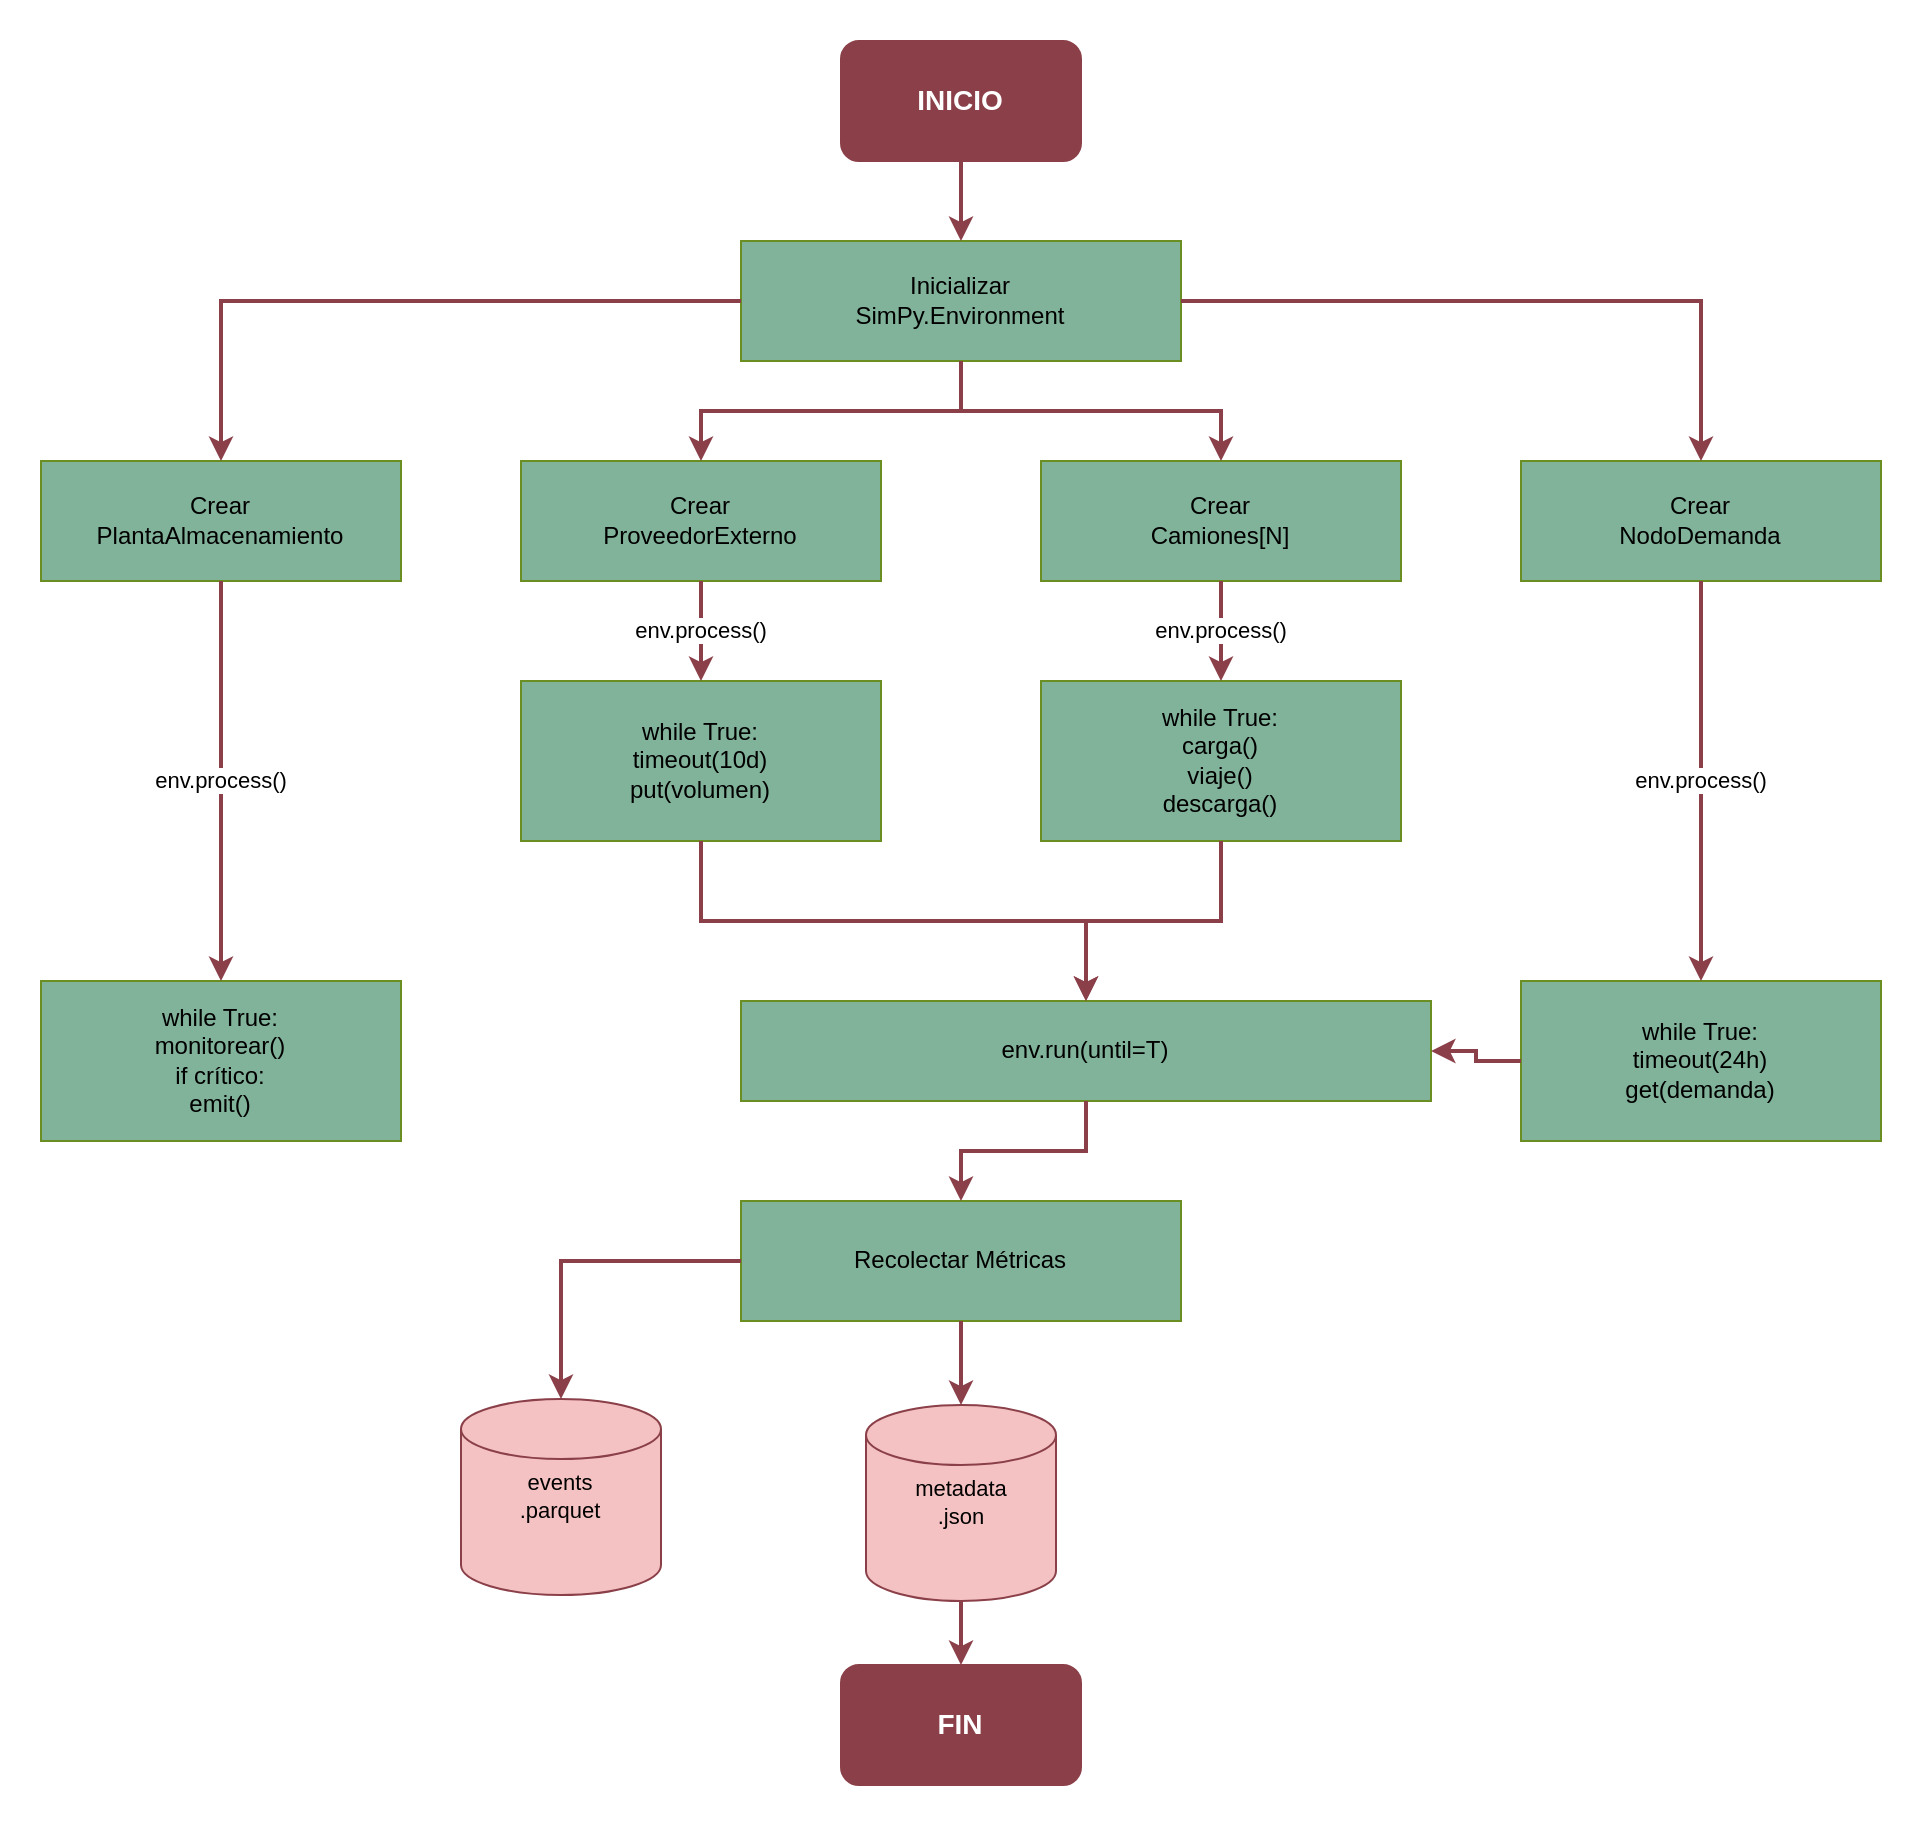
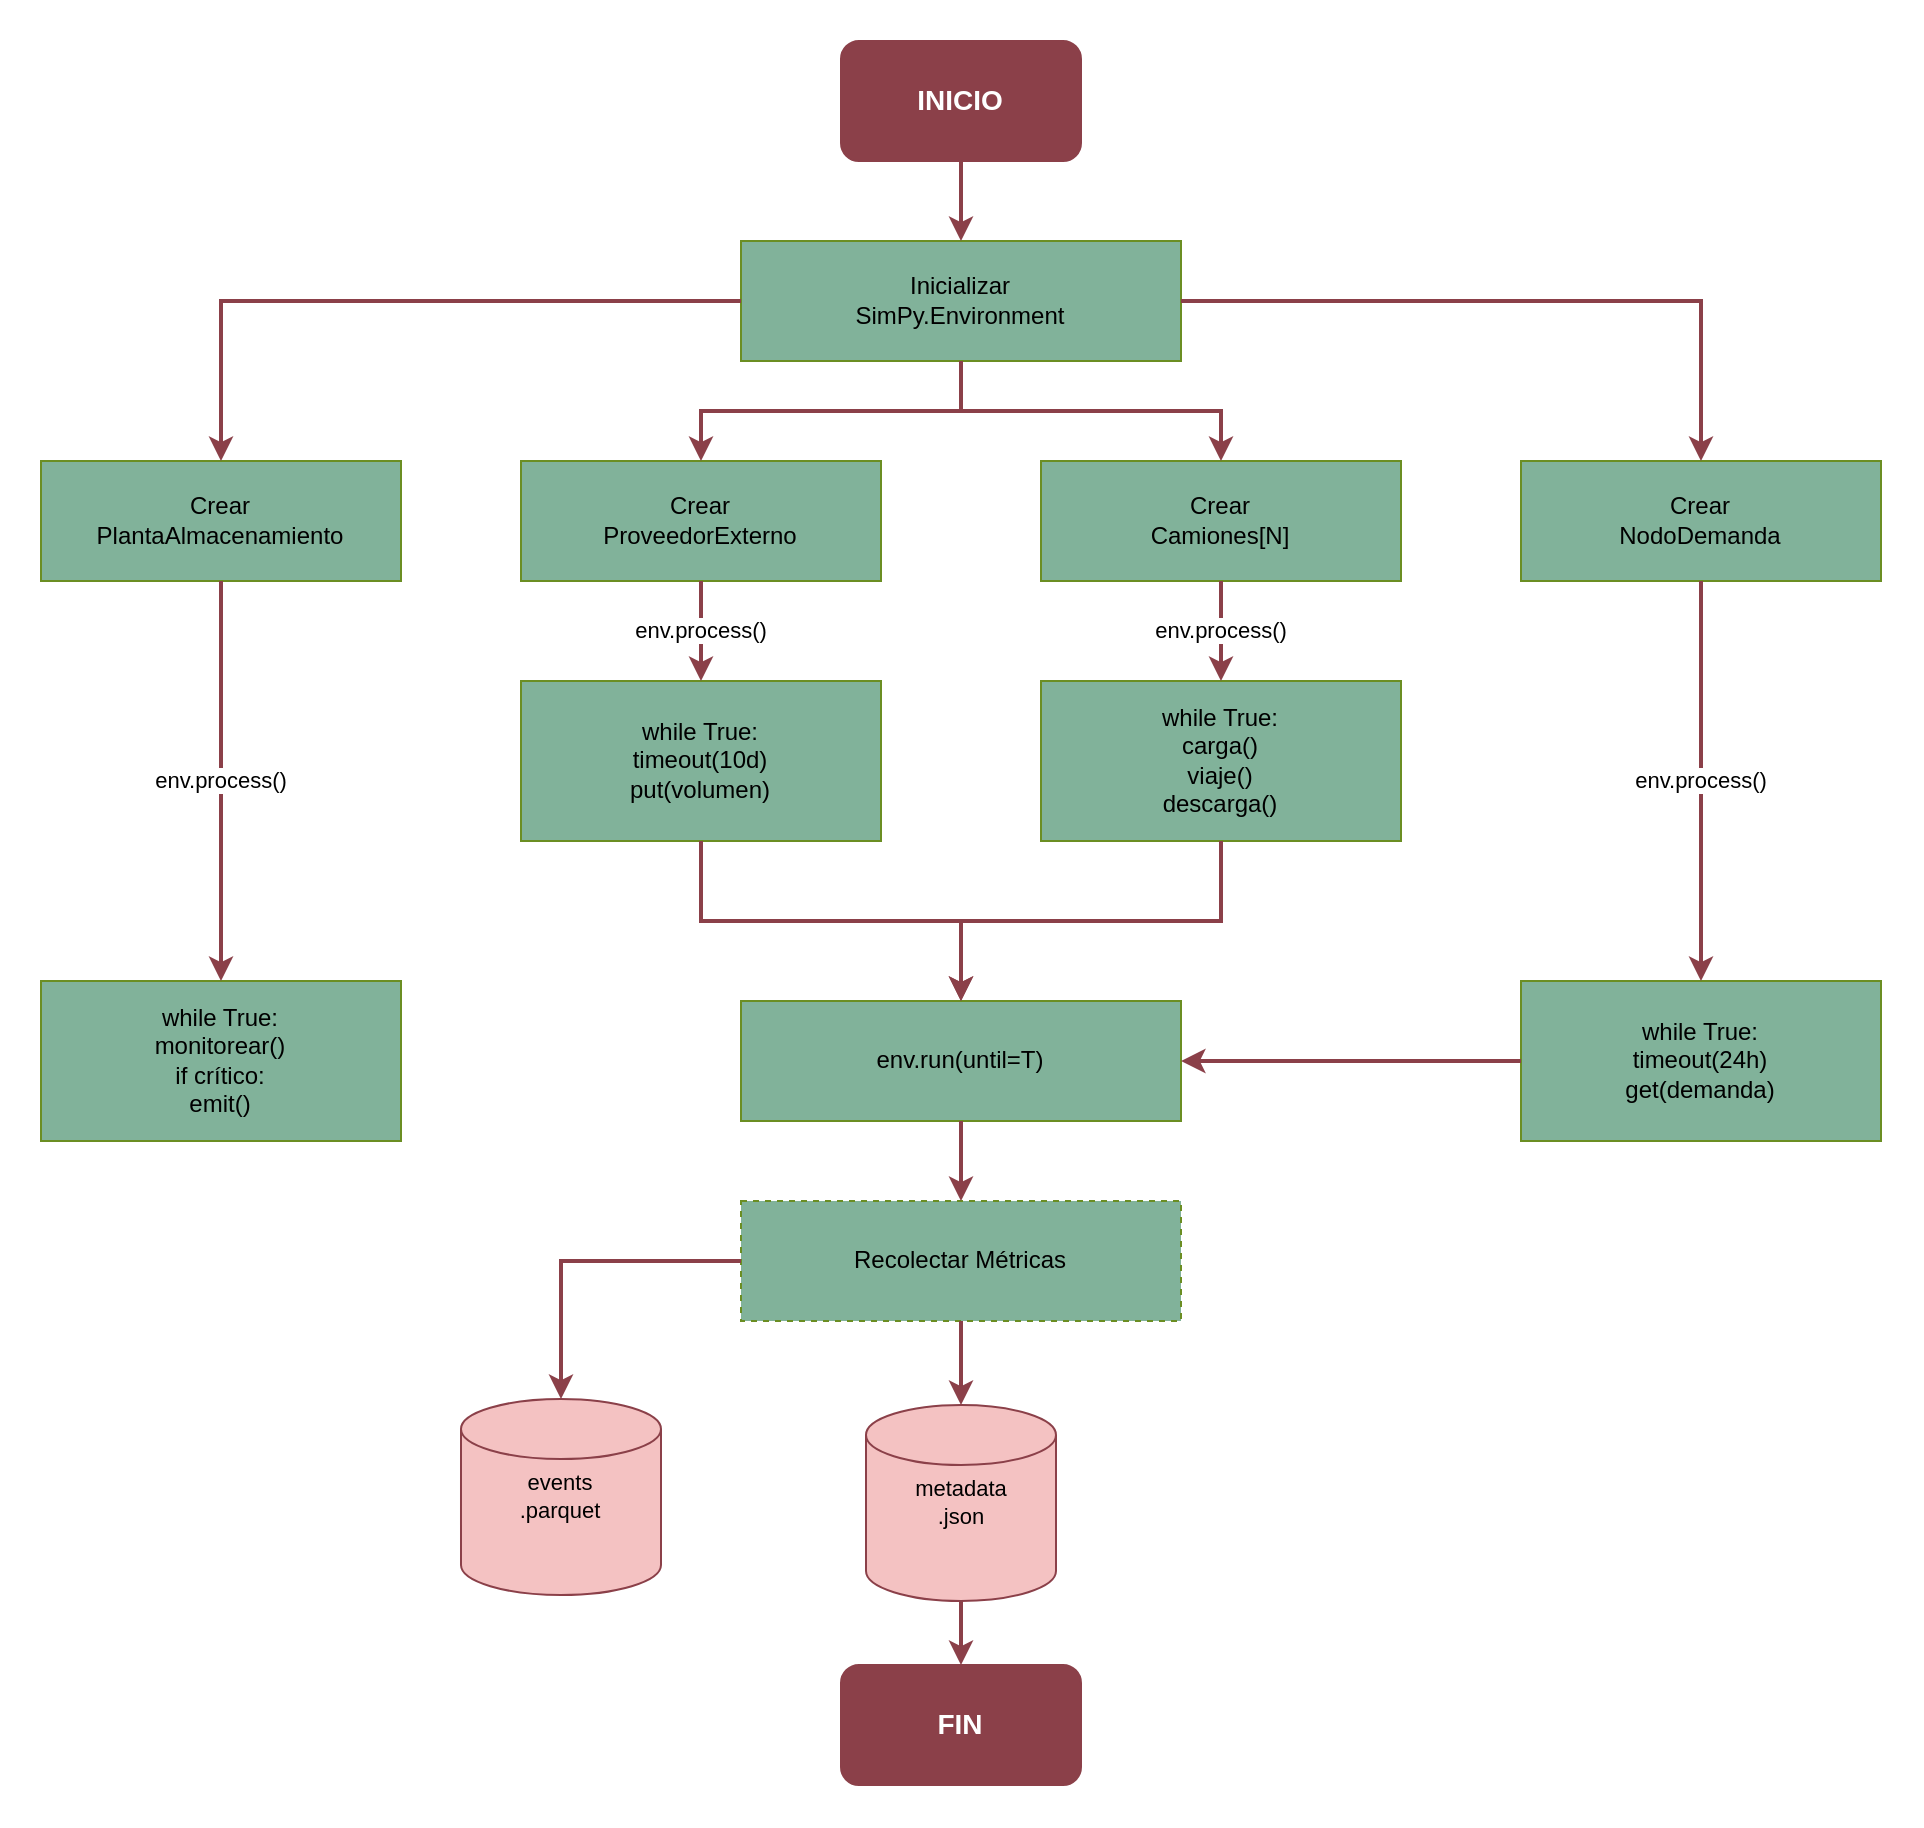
node "env.run(until=T)": size 690x100 -> 440x120
node "Recolectar Métricas": style solid -> dashed
